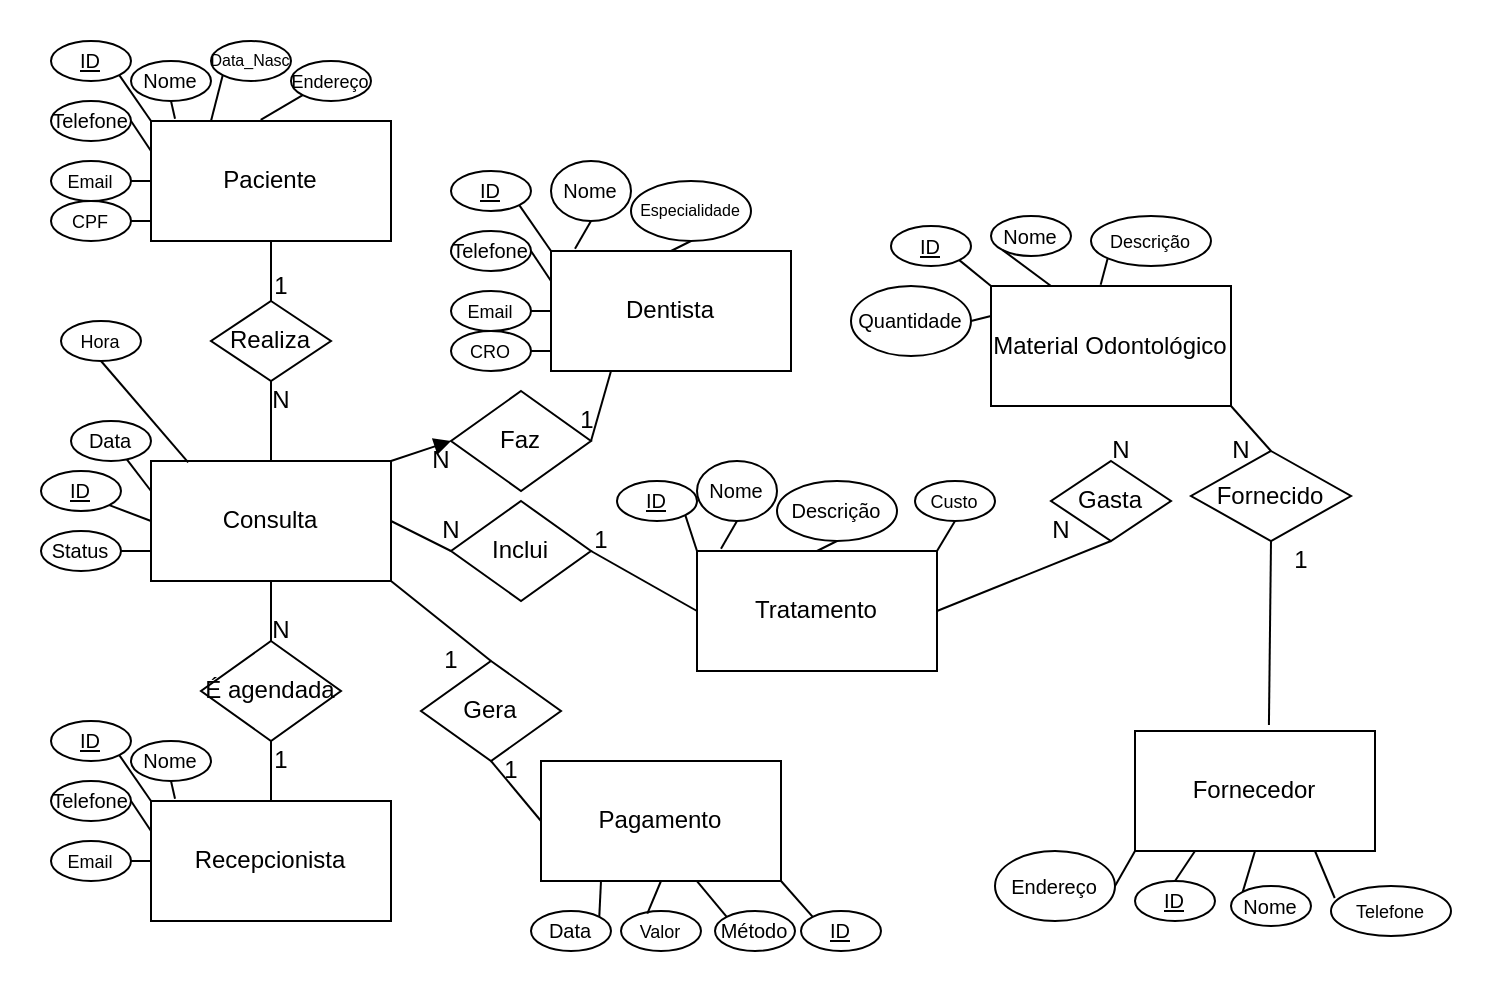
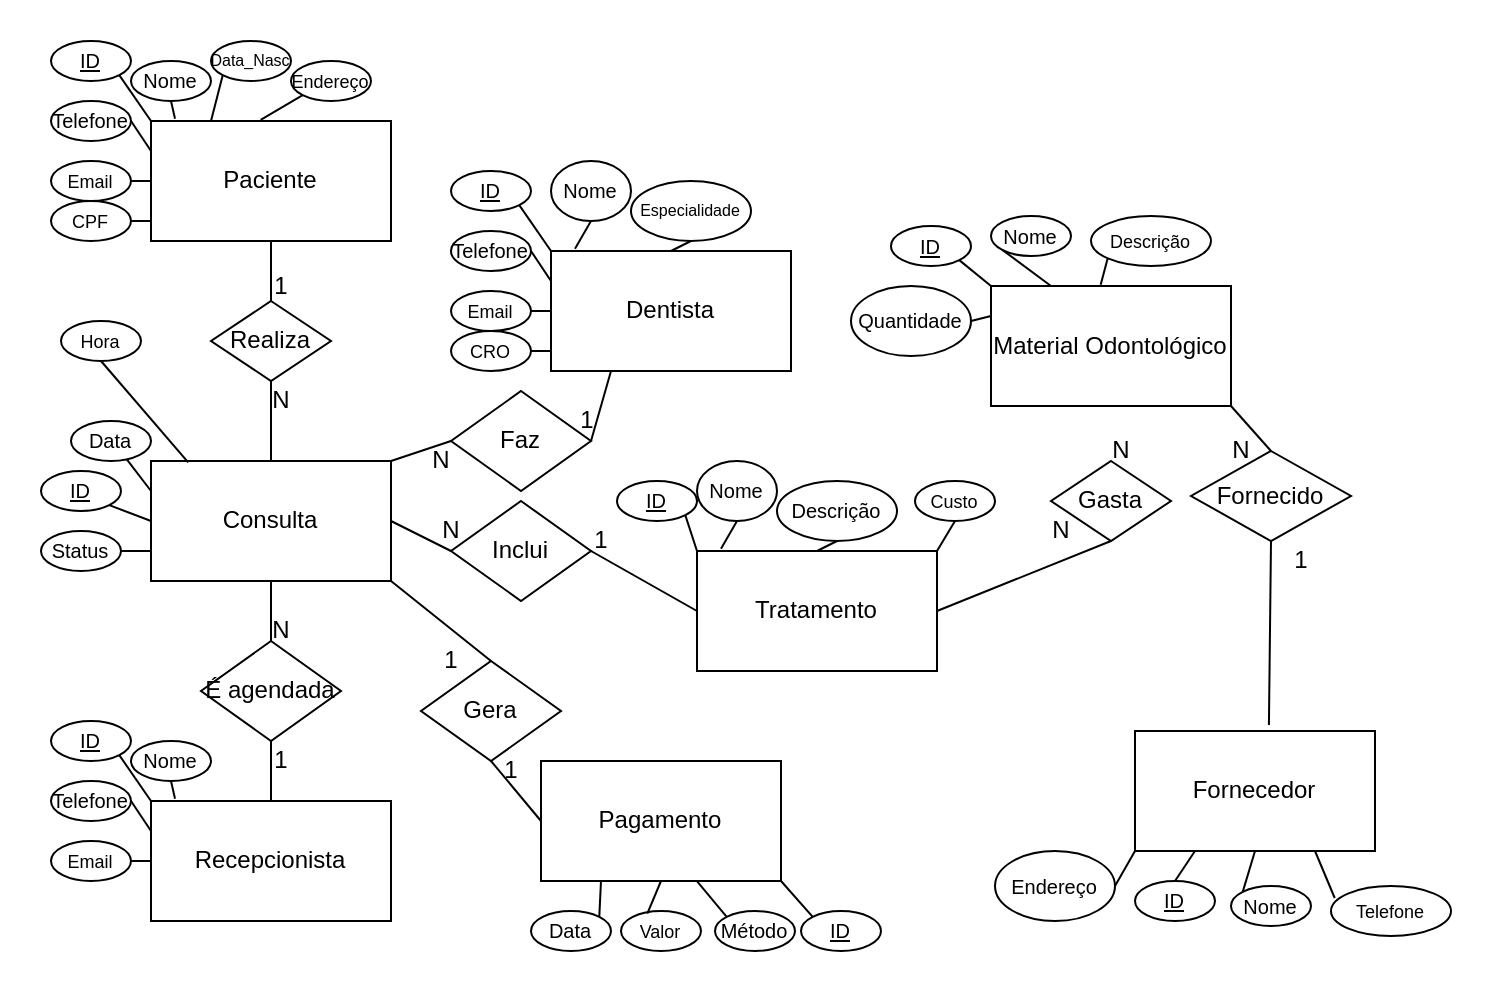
edge "Consulta" -> "Faz": arrowhead block -> none
